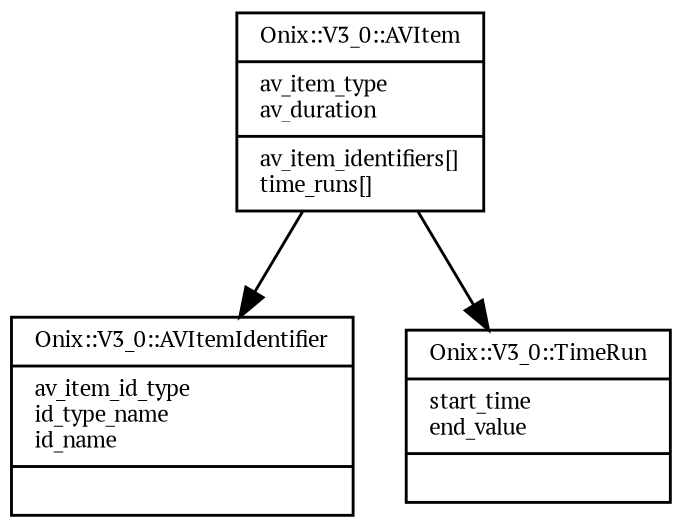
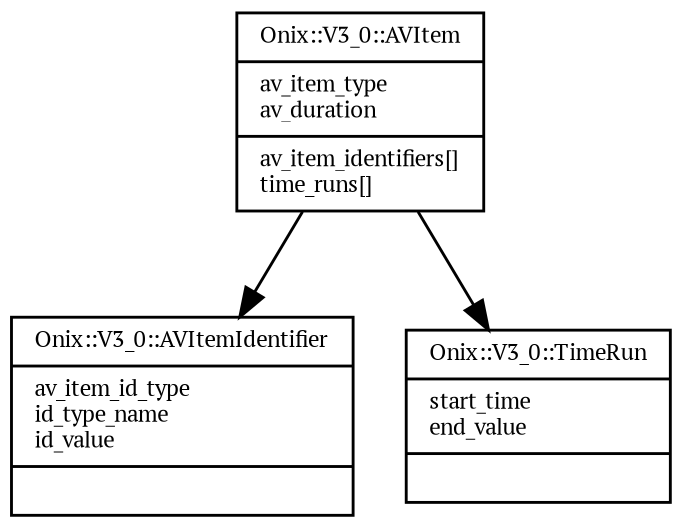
node "Onix::V3_0::AVItemIdentifier": text "id_name" -> "id_value"
